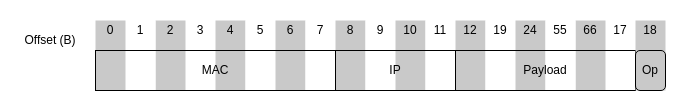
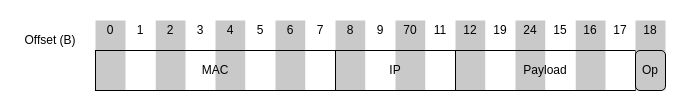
node "10": label "10" -> "70"
node "55": label "55" -> "15"
node "66": label "66" -> "16"
